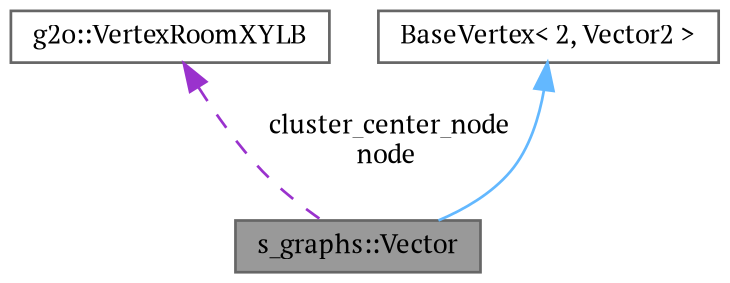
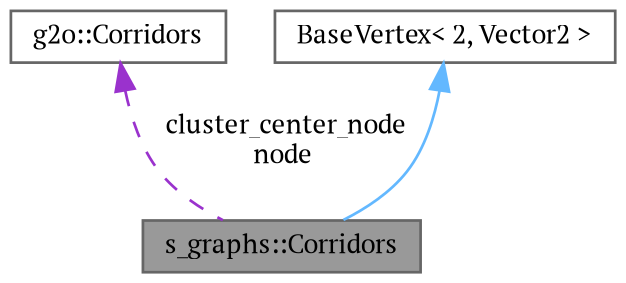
node "g2o::VertexRoomXYLB": label "g2o::VertexRoomXYLB" -> "g2o::Corridors"
node "s_graphs::Vector": label "s_graphs::Vector" -> "s_graphs::Corridors"
